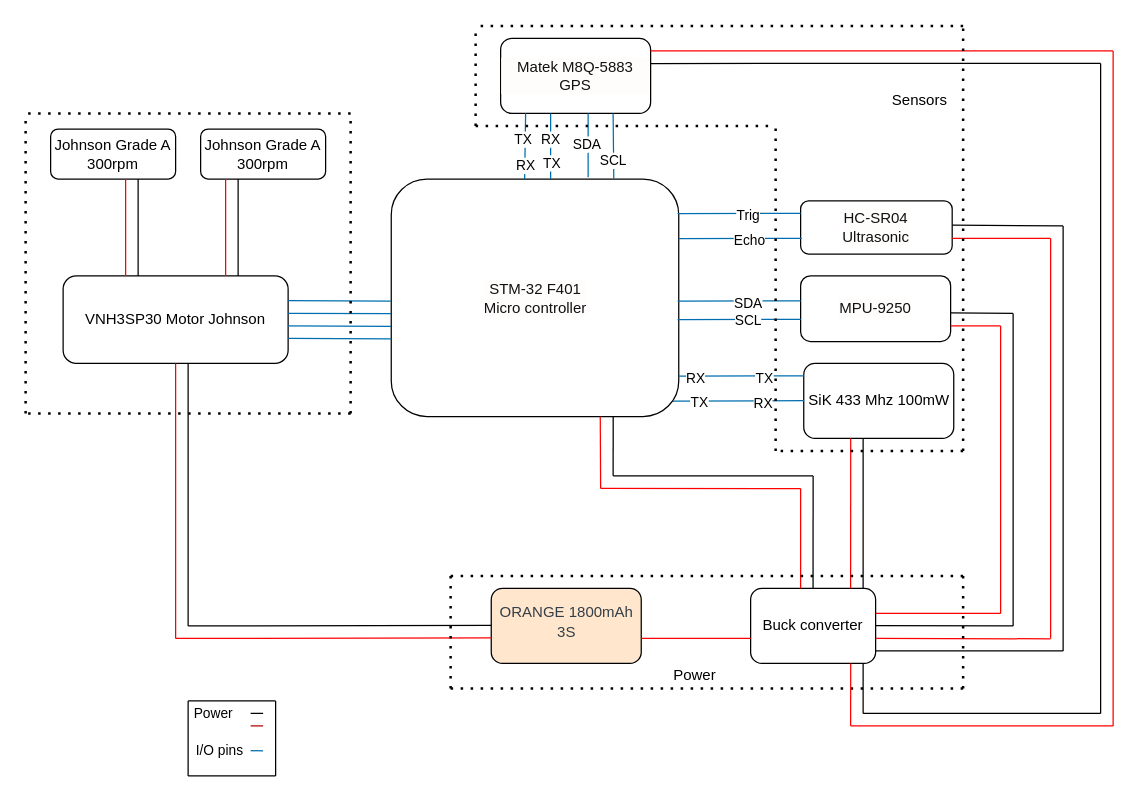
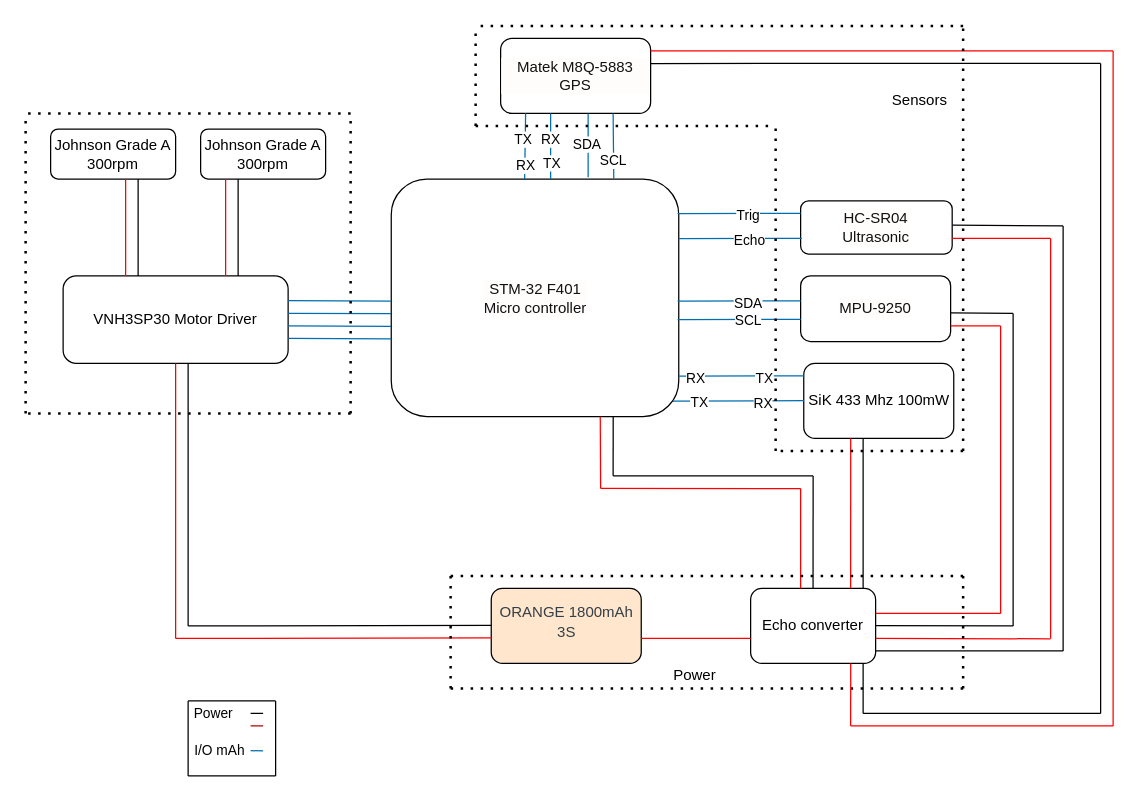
node "VNH3SP30 Motor Johnson": label "VNH3SP30 Motor Johnson" -> "VNH3SP30 Motor Driver"
node "Buck converter": label "Buck converter" -> "Echo converter"
node "I/O pins": label "I/O pins" -> "I/O mAh"
